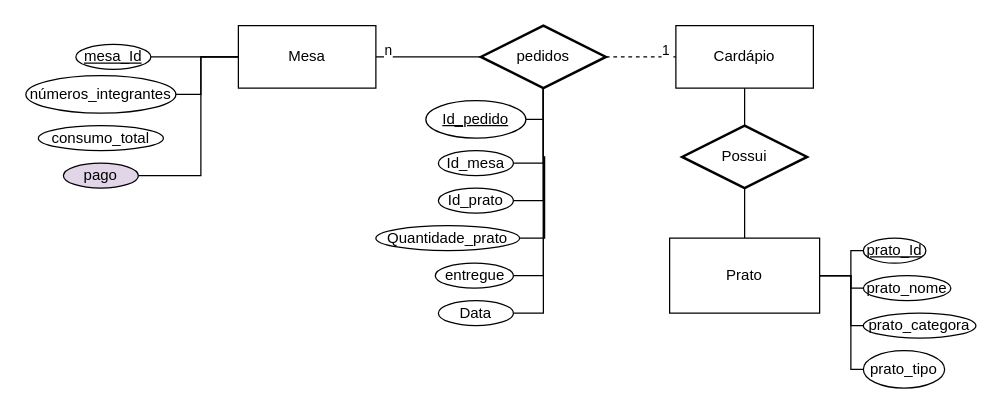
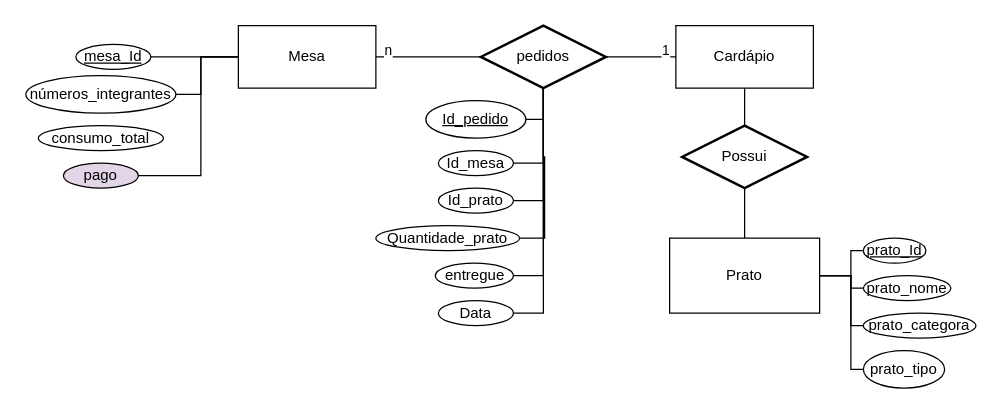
edge "pedidos" -- "Cardápio": style dashed -> solid
